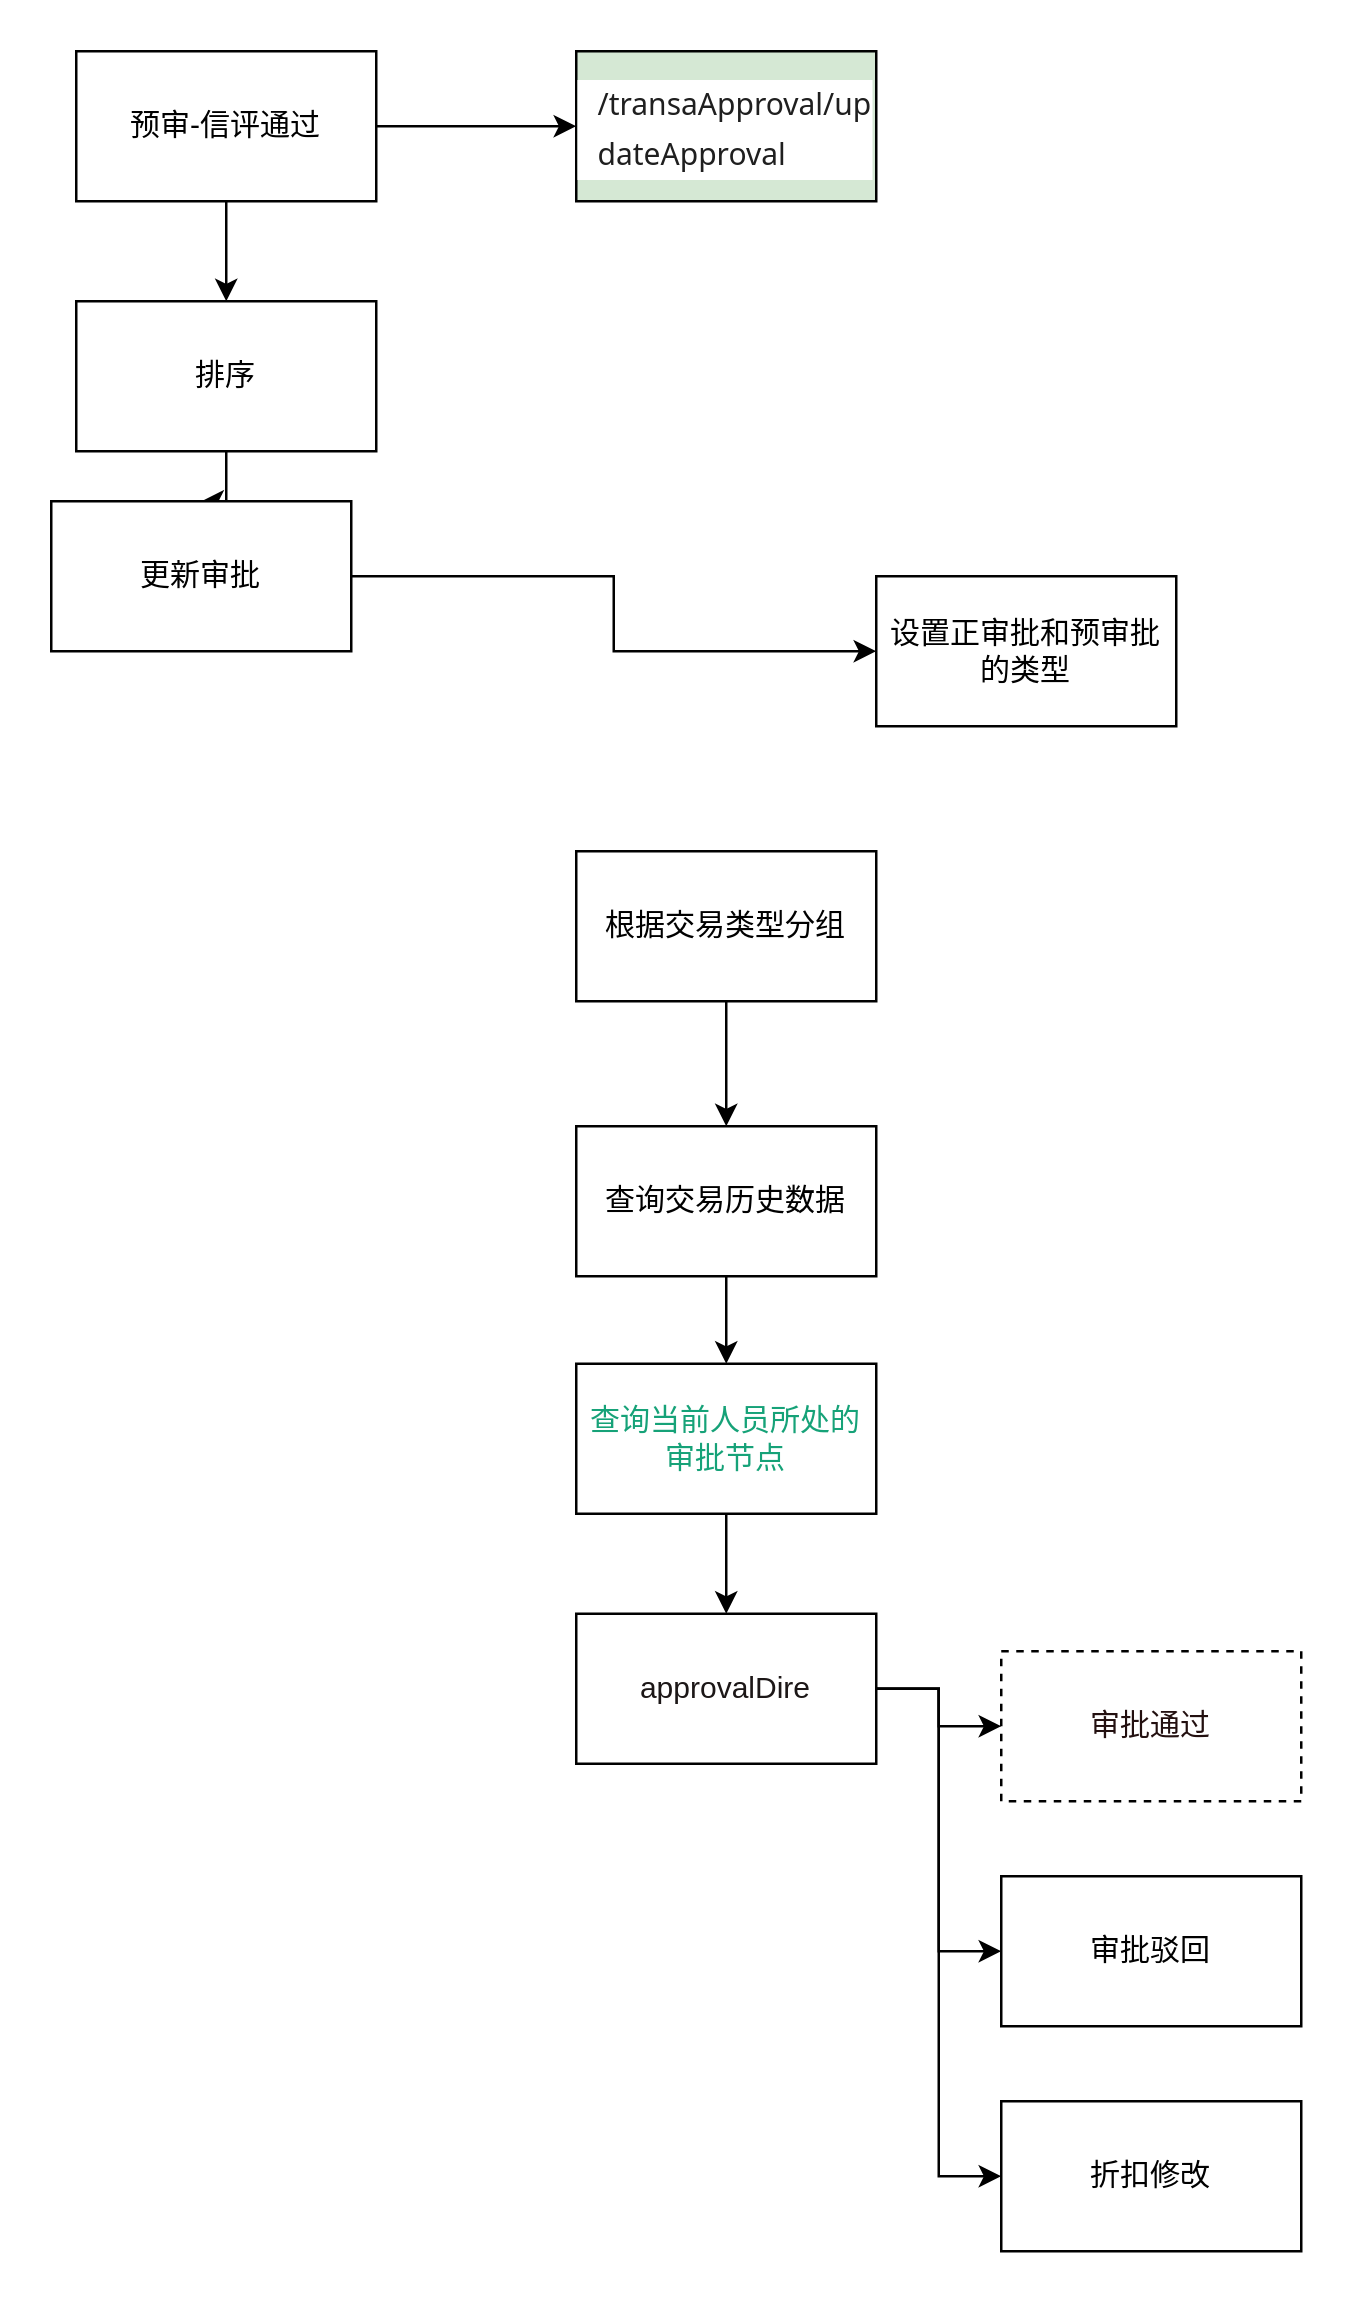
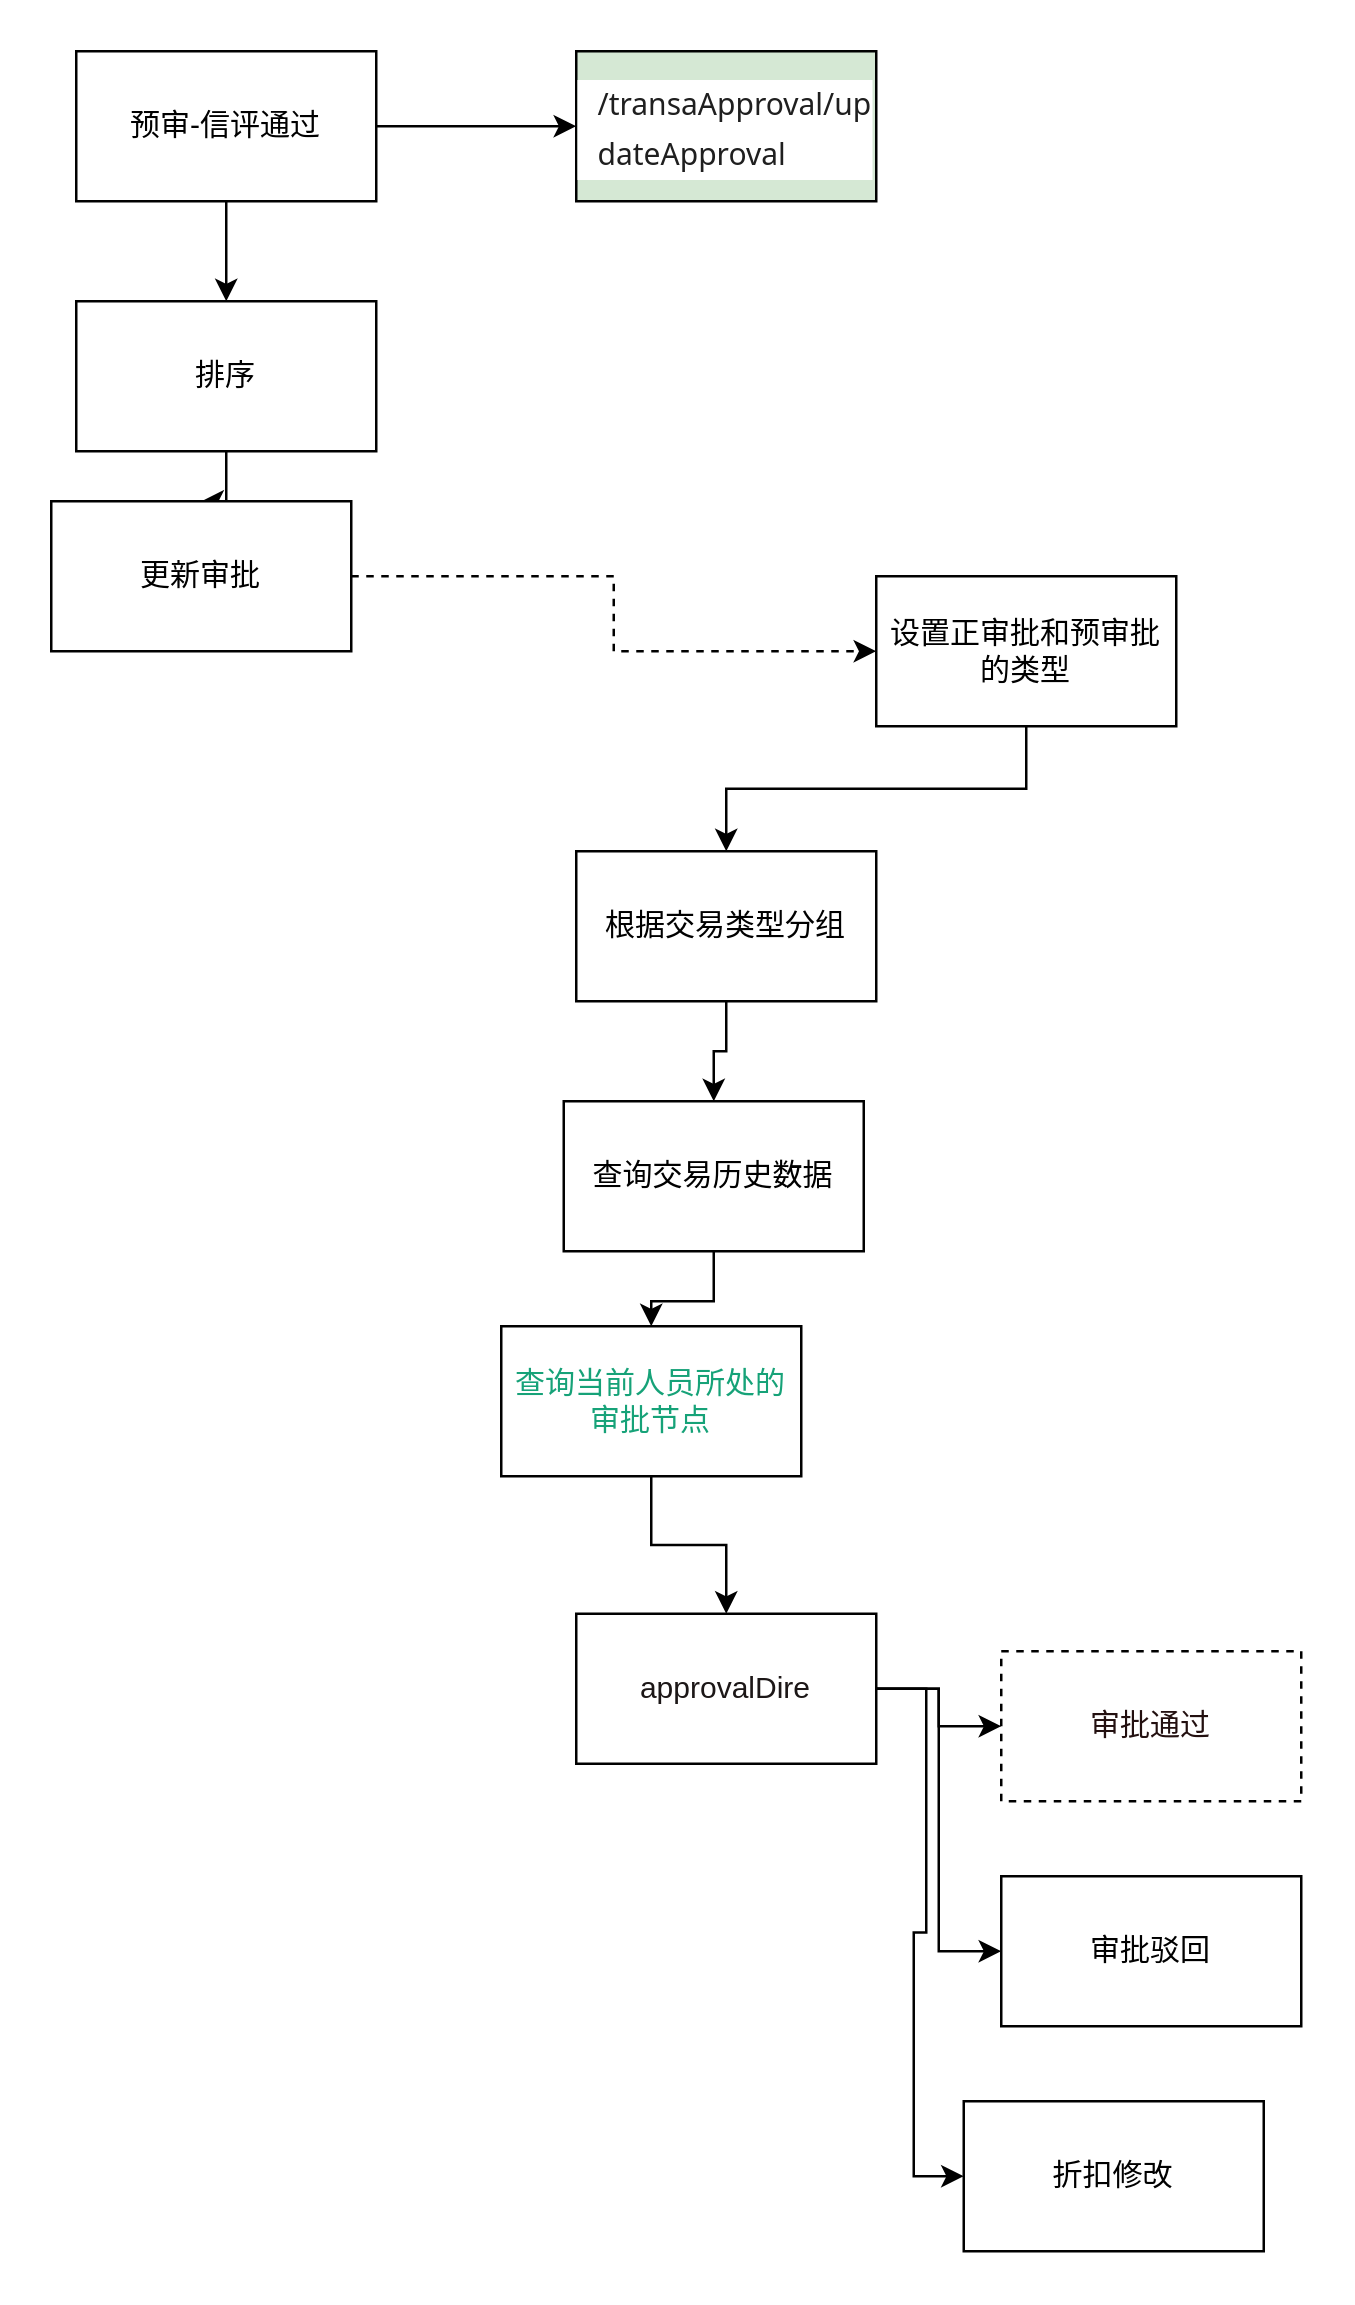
edge "更新审批" -> "设置正审批和预审批的类型": style solid -> dashed
edge "设置正审批和预审批的类型" -> "根据交易类型分组": added
node "查询交易历史数据": moved (726, 1201) -> (714, 1176)
node "查询当前人员所处的审批节点": moved (726, 1439) -> (651, 1401)
node "折扣修改": moved (1151, 2176) -> (1114, 2176)
